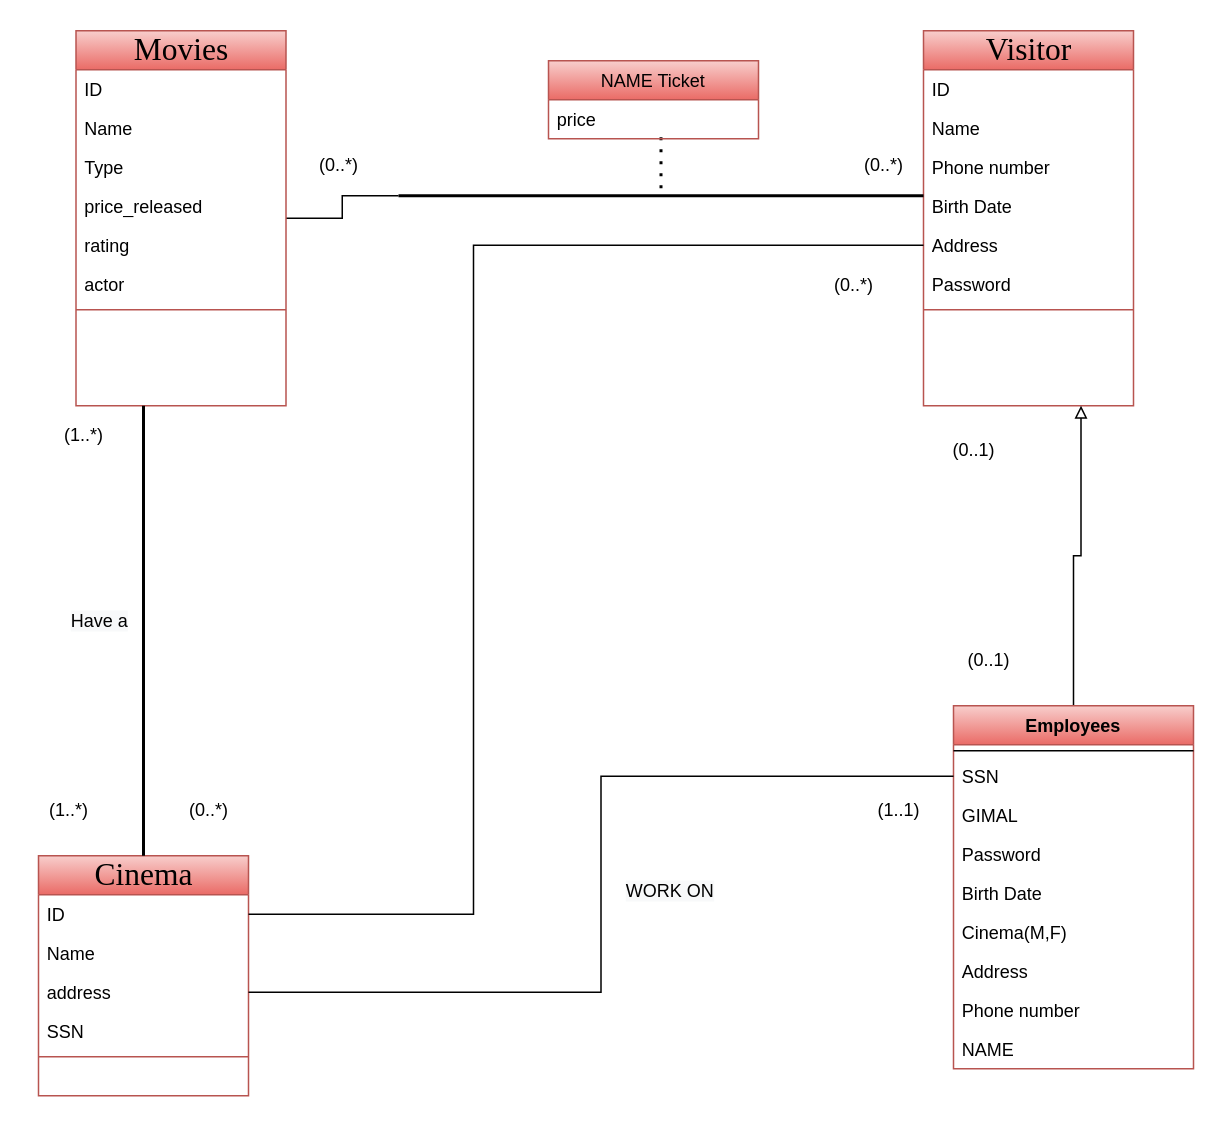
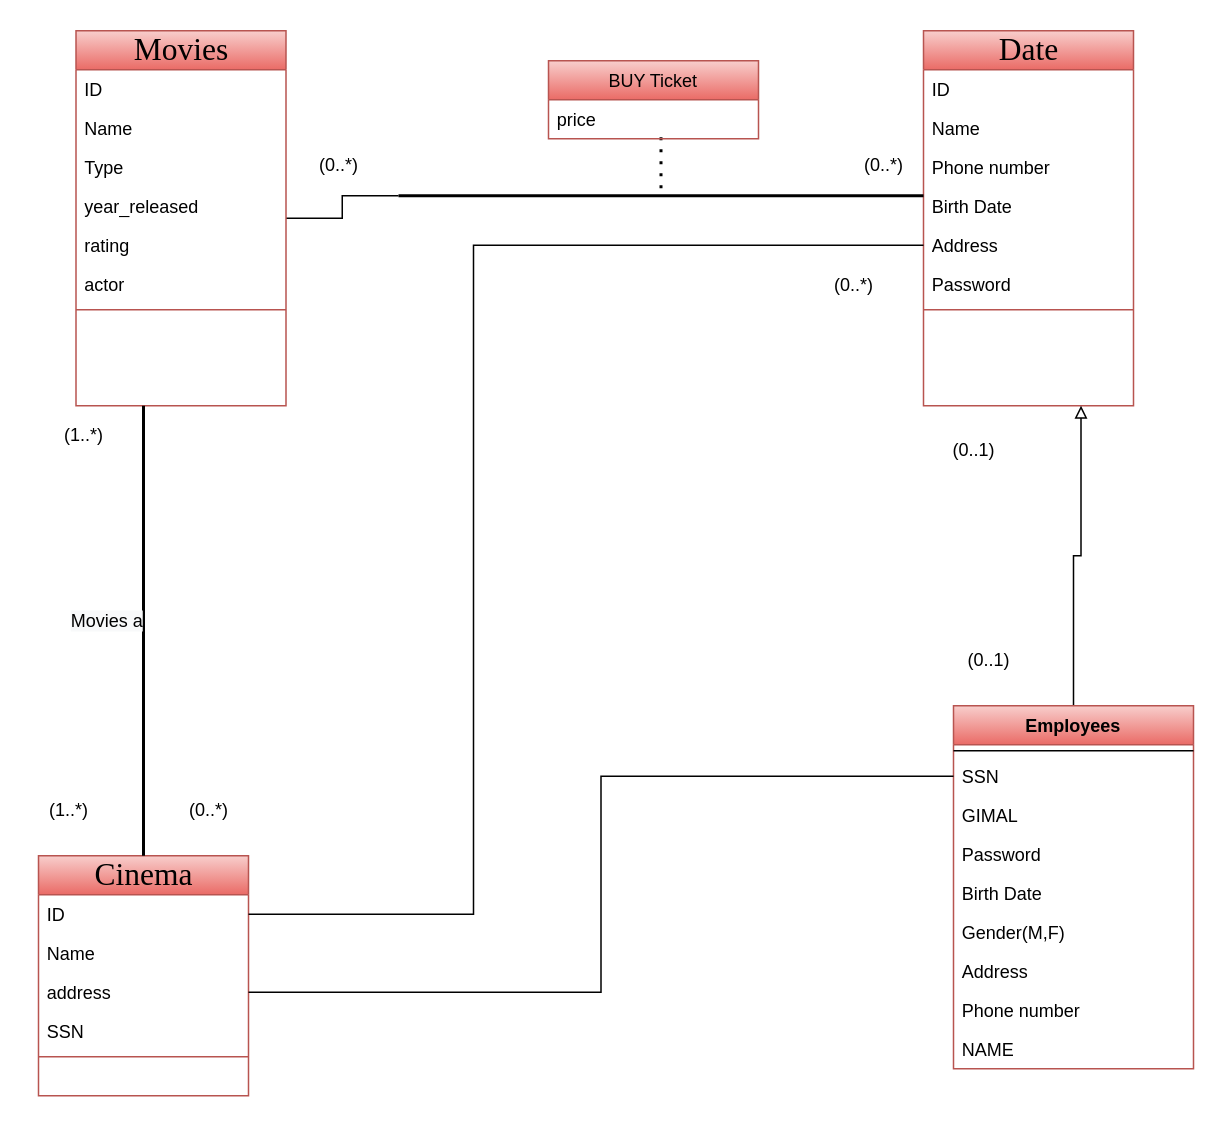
node "Visitor": label "Visitor" -> "Date"
node "NAME Ticket": label "NAME Ticket" -> "BUY Ticket"
node "price_released": label "price_released" -> "year_released"
node "Have a": label "Have a" -> "Movies a"
node "(1..1)": removed
node "WORK ON": removed
node "Cinema(M,F)": label "Cinema(M,F)" -> "Gender(M,F)"
